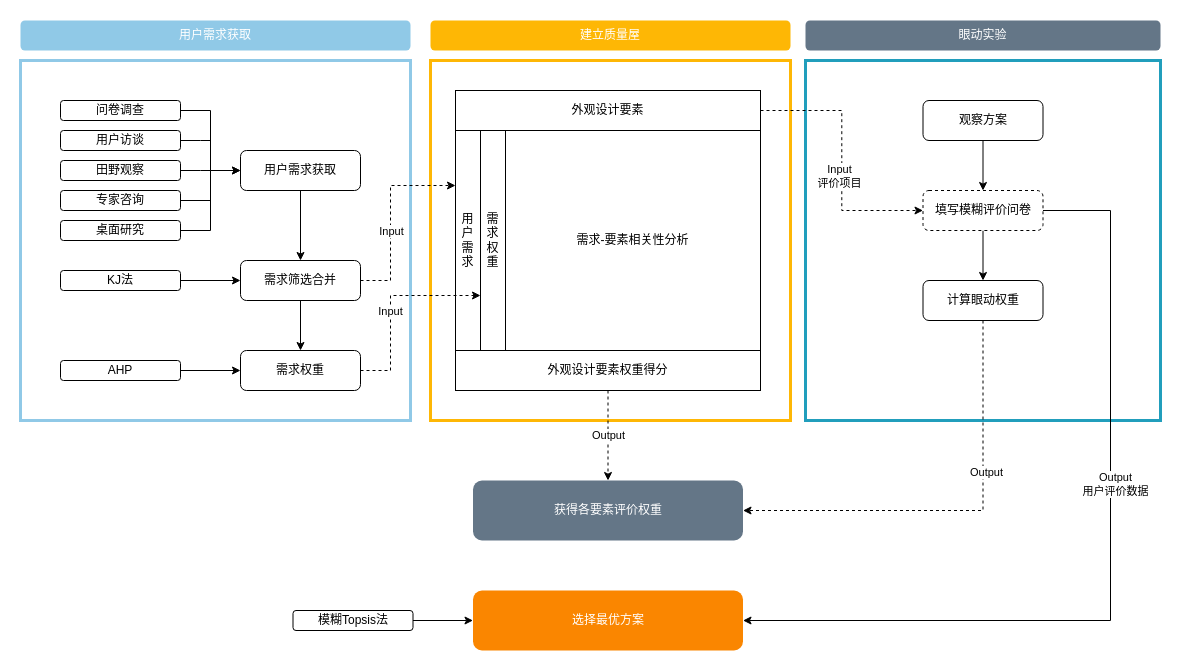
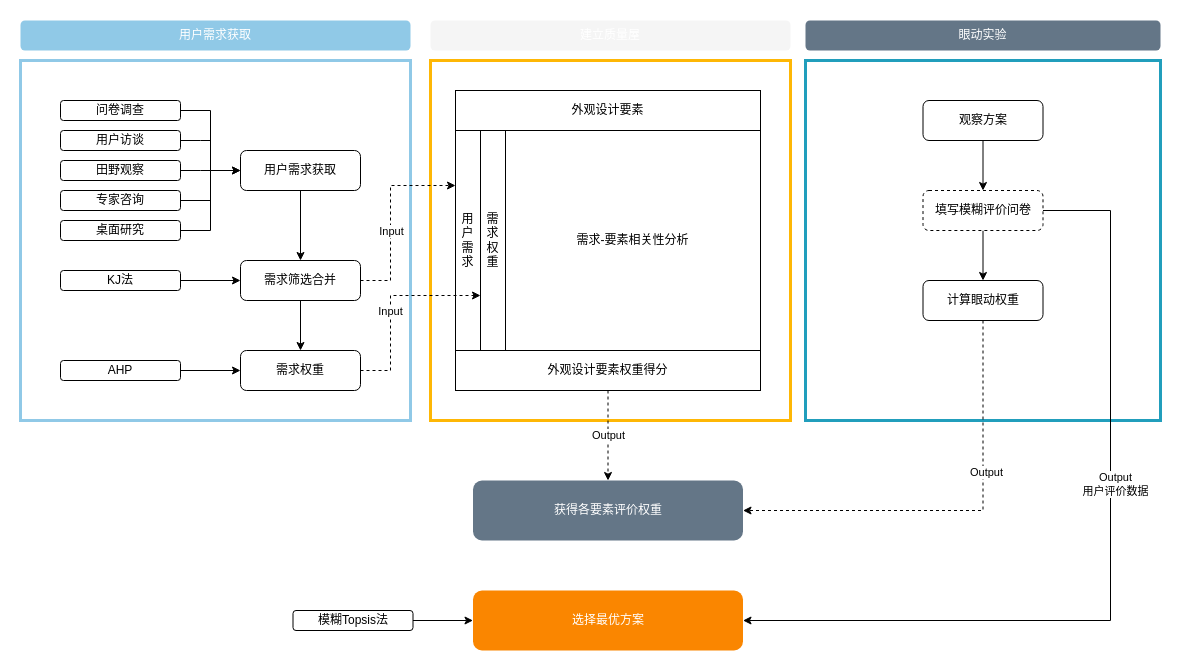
node "建立质量屋": fillcolor #feb705 -> #f5f5f5
edge "外观设计要素" -> "填写模糊评价问卷": removed, label "Input 评价项目"
